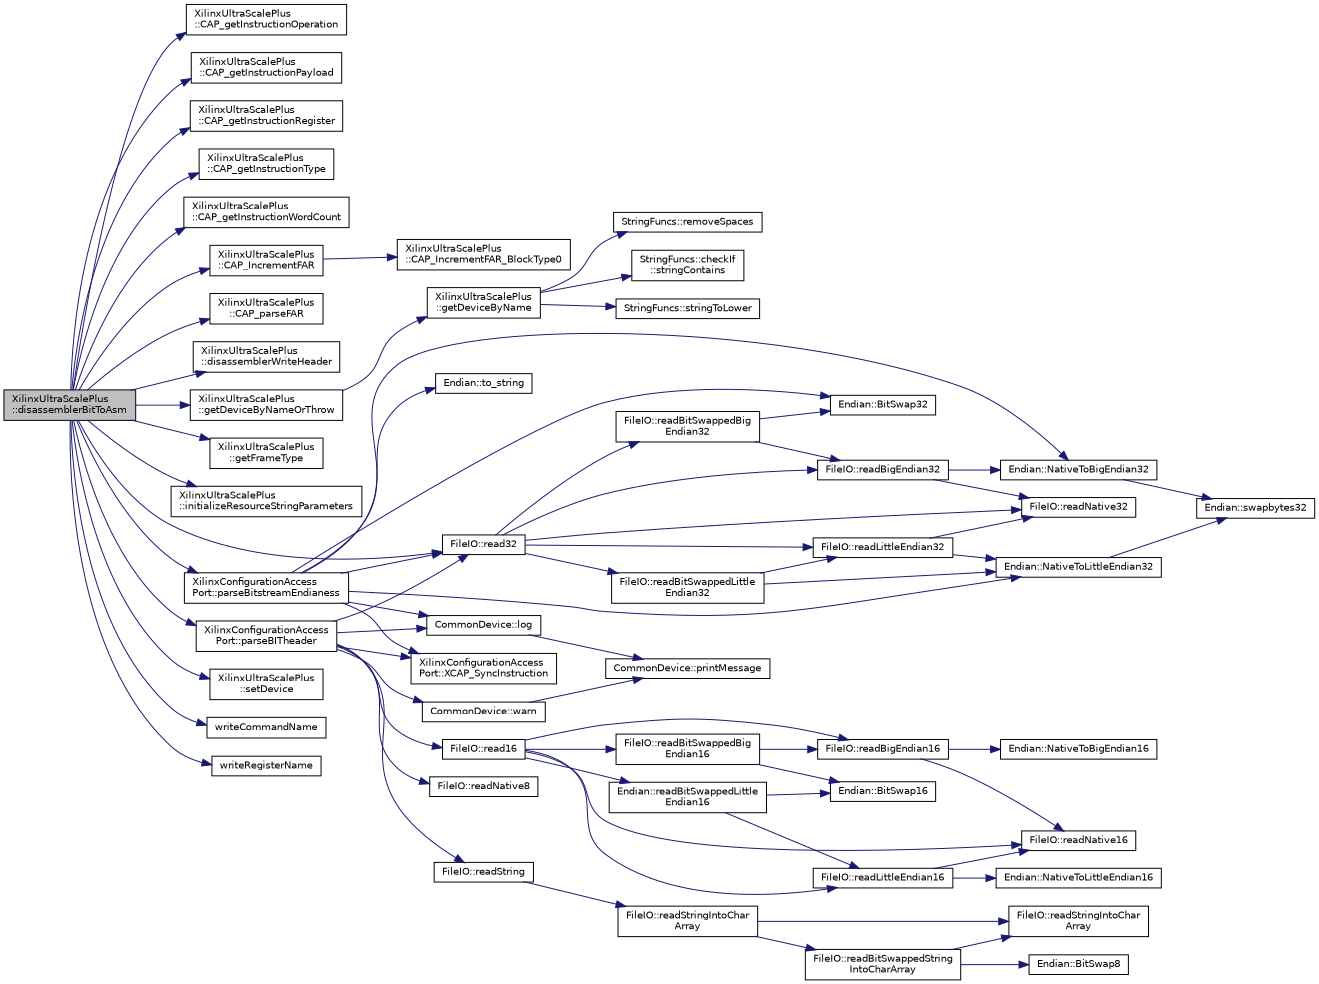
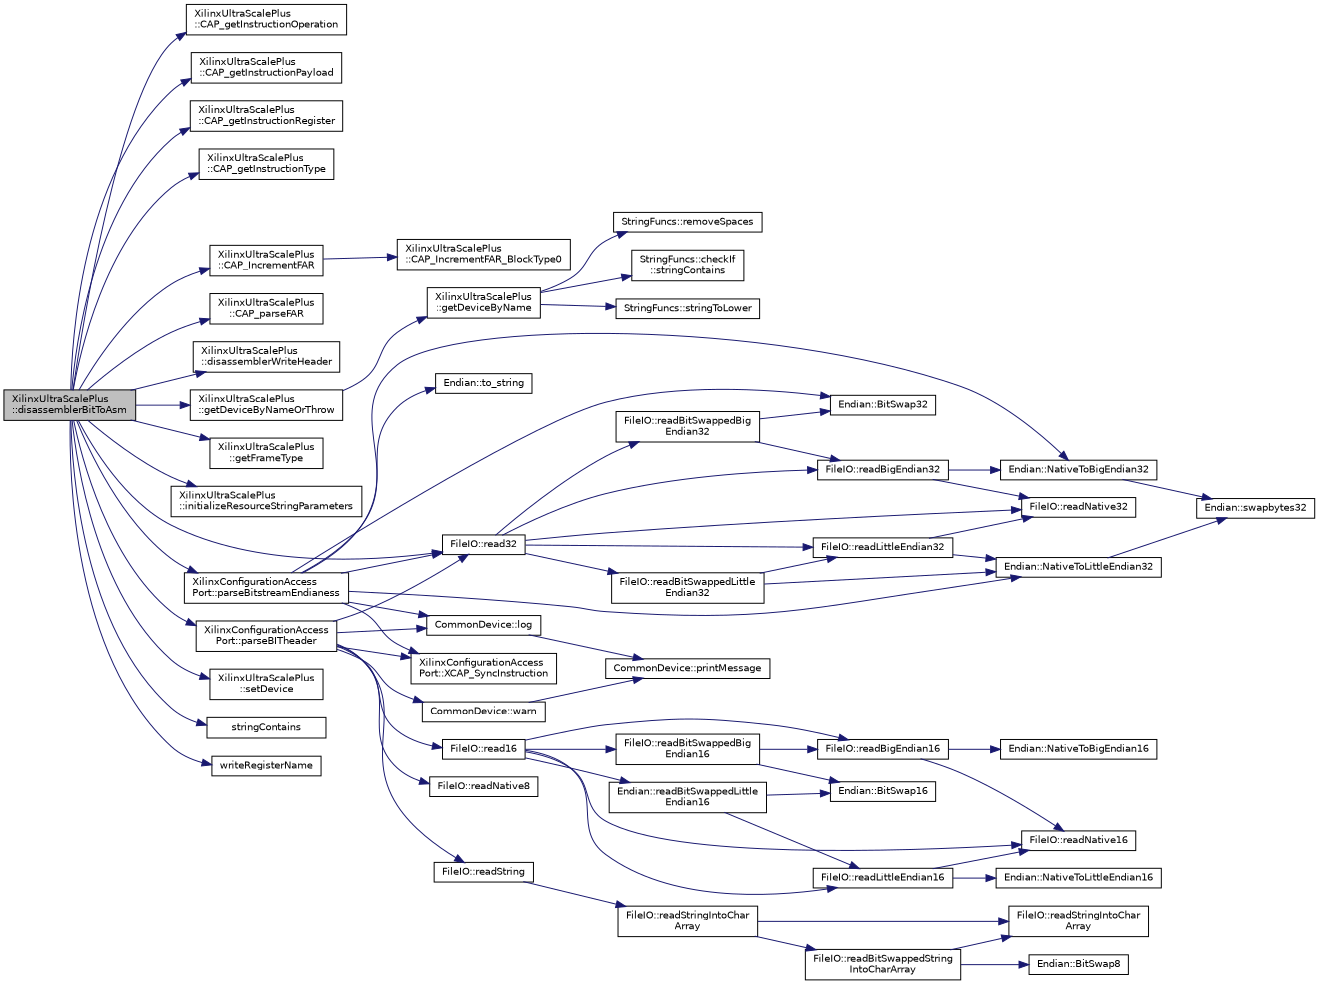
node "XilinxUltraScalePlus ::CAP_getInstructionWordCount": removed
node "writeCommandName": label "writeCommandName" -> "stringContains"
